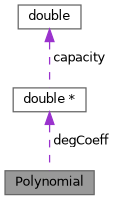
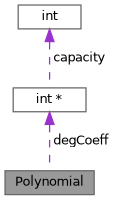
node "double": label "double" -> "int"
node "double *": label "double *" -> "int *"
